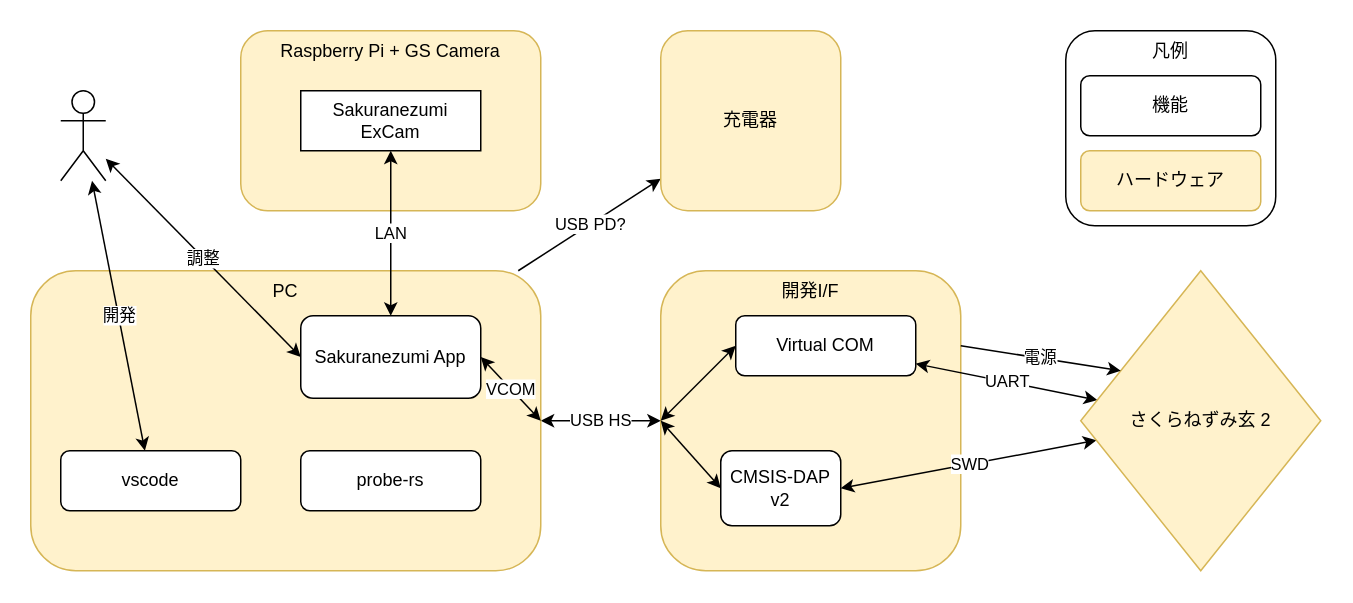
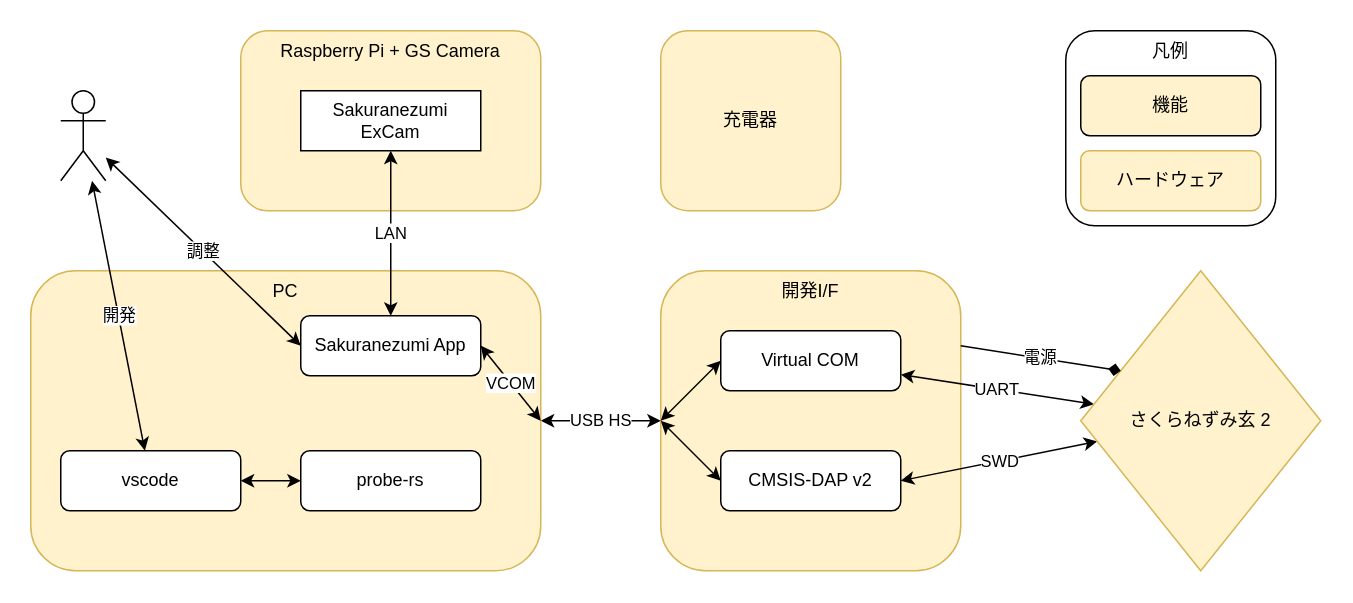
node "機能": fillcolor #ffffff -> #fff2cc
edge "PC" -> "充電器": removed, label "USB PD?"
node "Virtual COM": moved (826, 346) -> (811, 361)
node "Sakuranezumi App": size 180x83 -> 180x60
edge "開発I/F" -> "さくらねずみ玄 2": arrowhead classic -> diamond
edge "vscode" -- "probe-rs": added
node "CMSIS-DAP v2": size 120x75 -> 180x60
